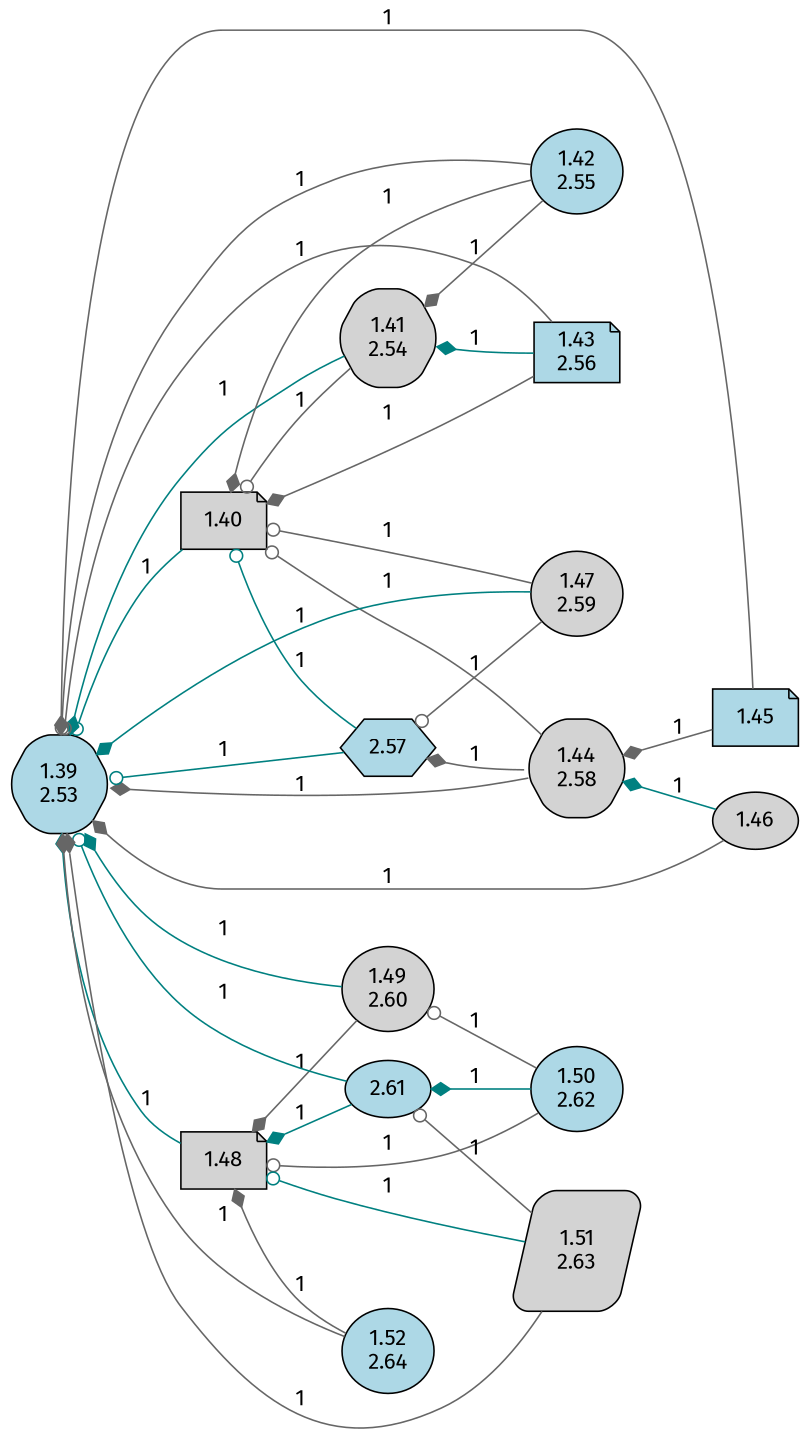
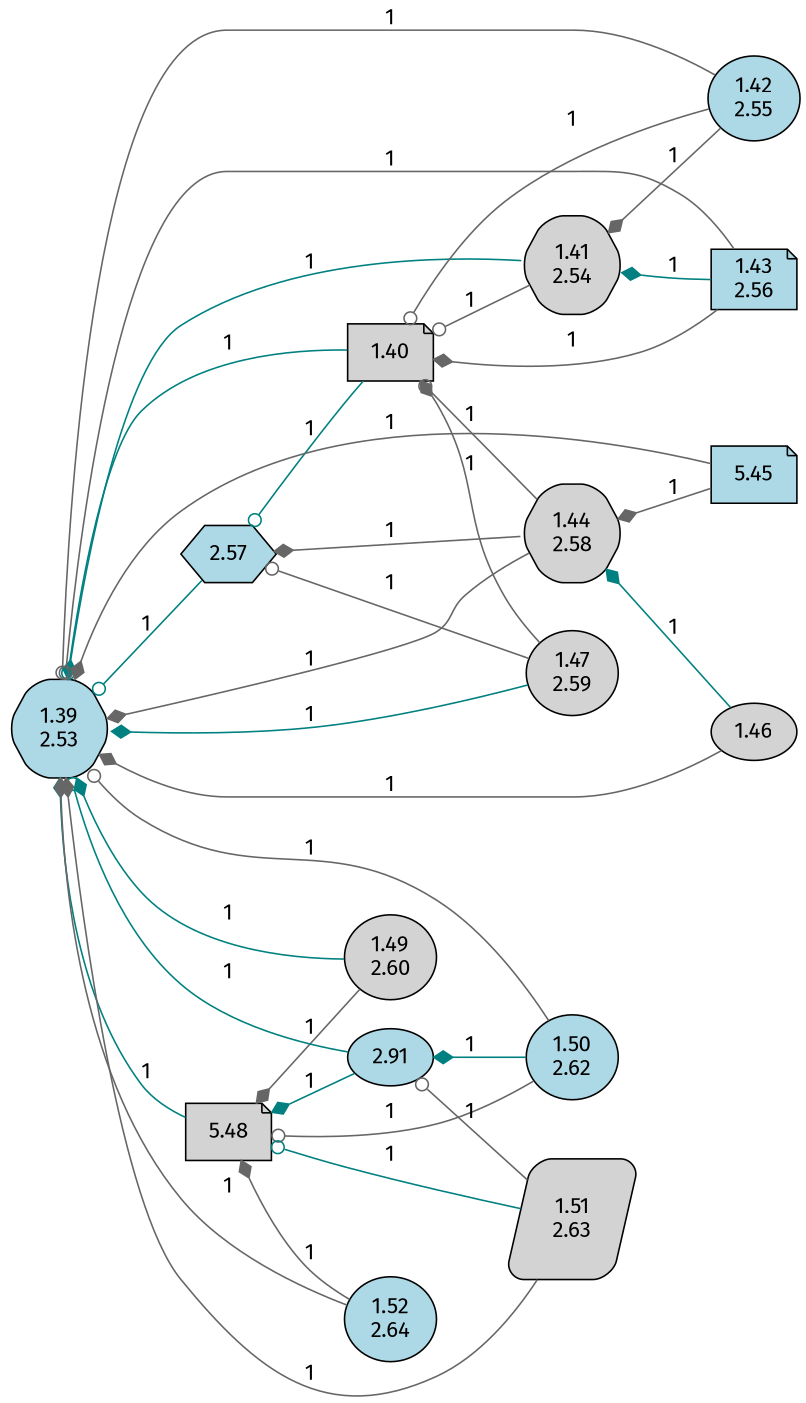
edge "1.42 2.55" -> "1.40": arrowhead diamond -> odot
edge "1.47 2.59" -> "1.40": arrowhead odot -> diamond
edge "2.57" -> "1.40": reversed
node "1.45": label "1.45" -> "5.45"
edge "1.50 2.62" -> "1.49 2.60": now "1.50 2.62" -> "1.39 2.53"
node "2.61": label "2.61" -> "2.91"
node "1.48": label "1.48" -> "5.48"
